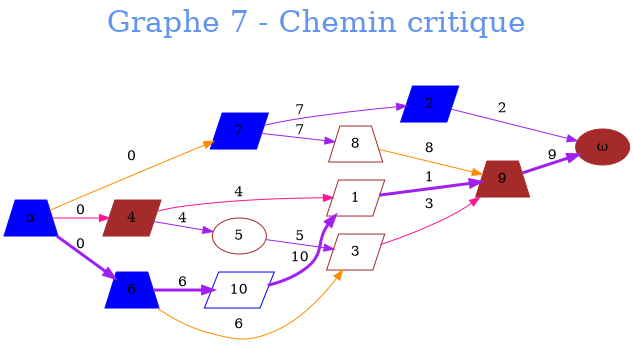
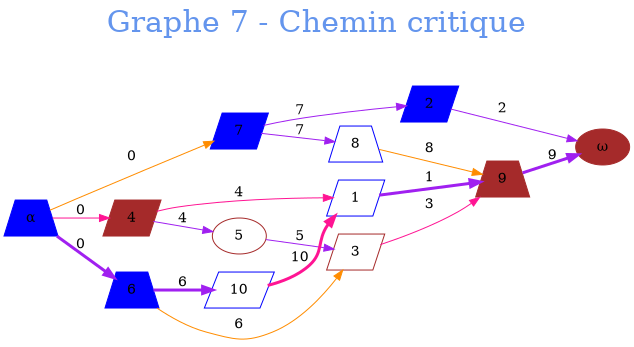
node "8": color brown -> blue
node "1": color brown -> blue
edge "10" -> "1": color purple -> deeppink
